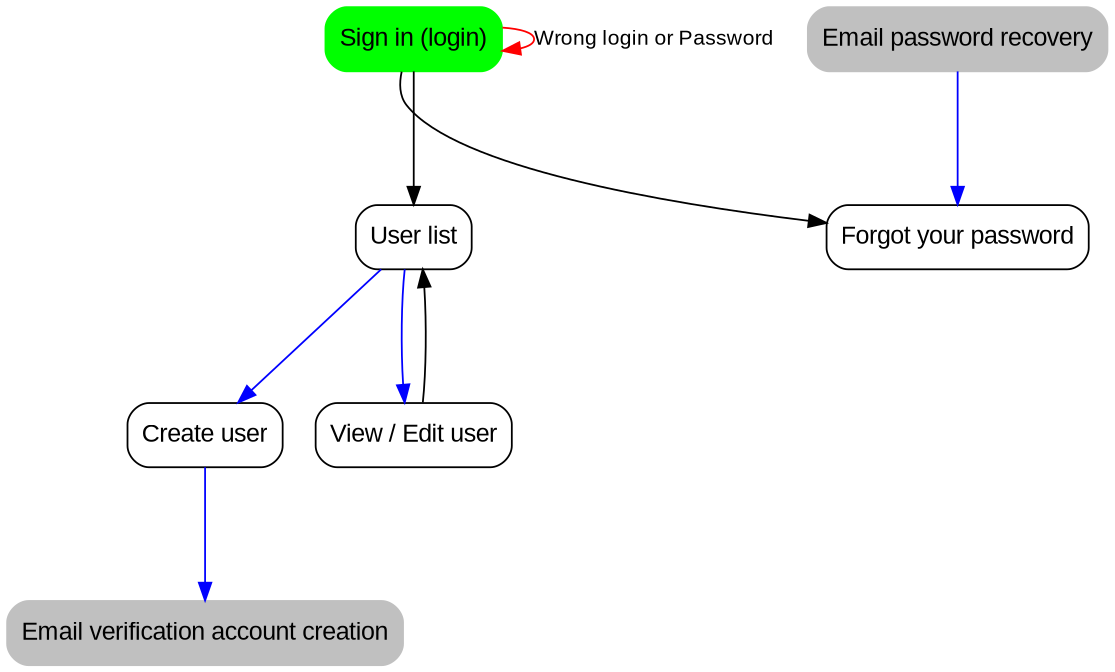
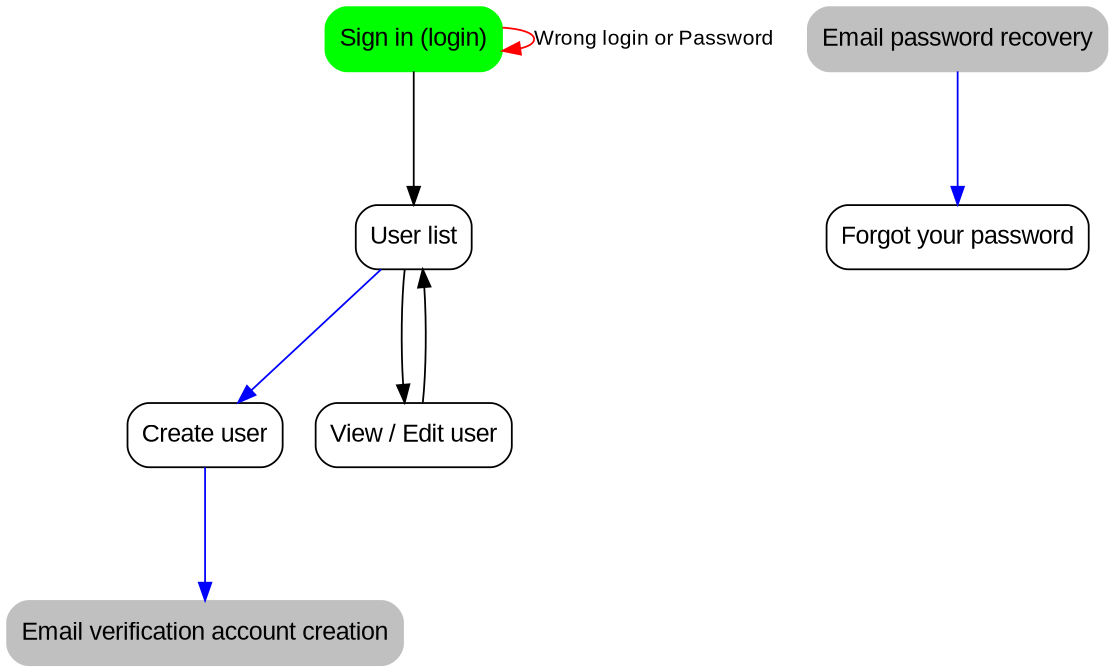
edge "Sign in (login)" -> "Forgot your password": removed
edge "User list" -> "View / Edit user": color blue -> black
